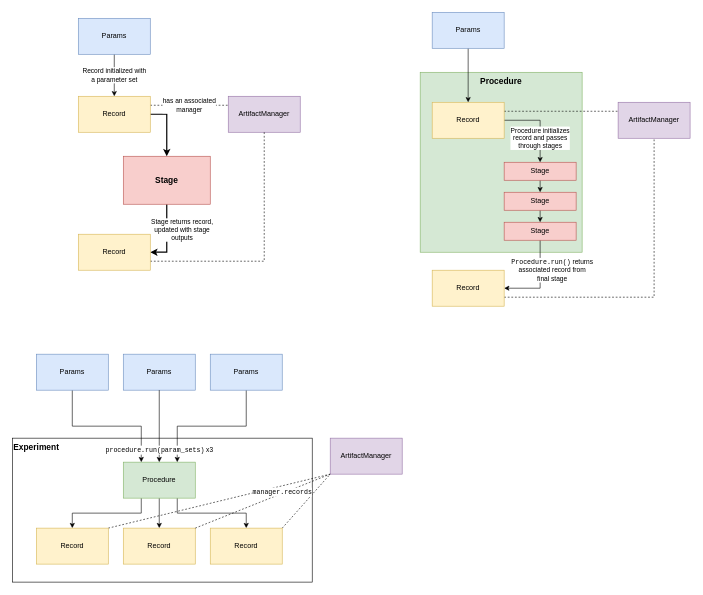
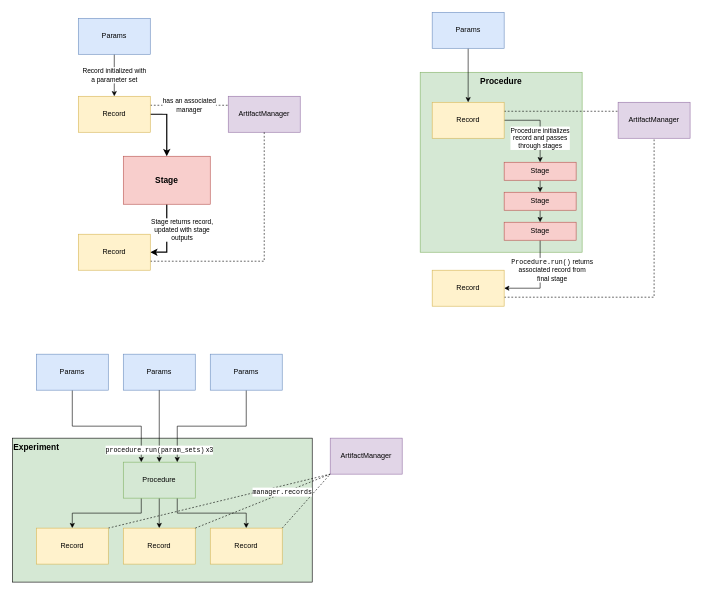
node "Experiment": fillcolor #ffffff -> #d5e8d4
